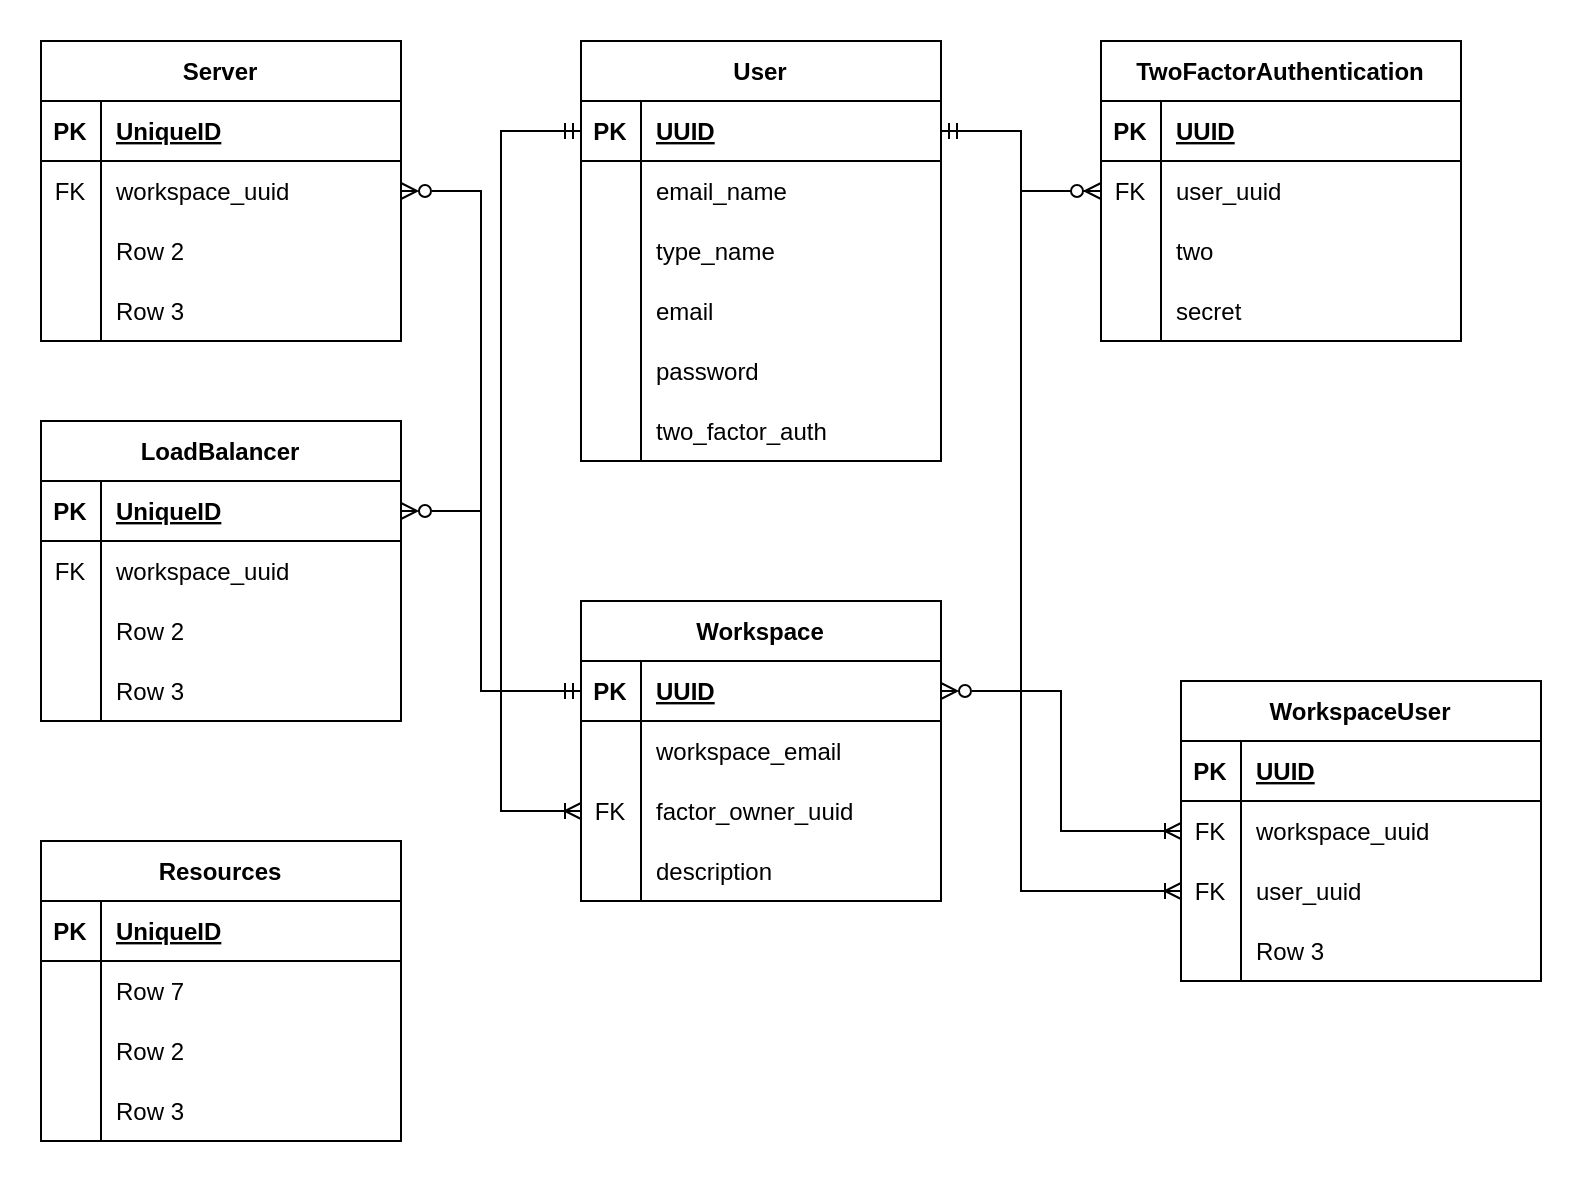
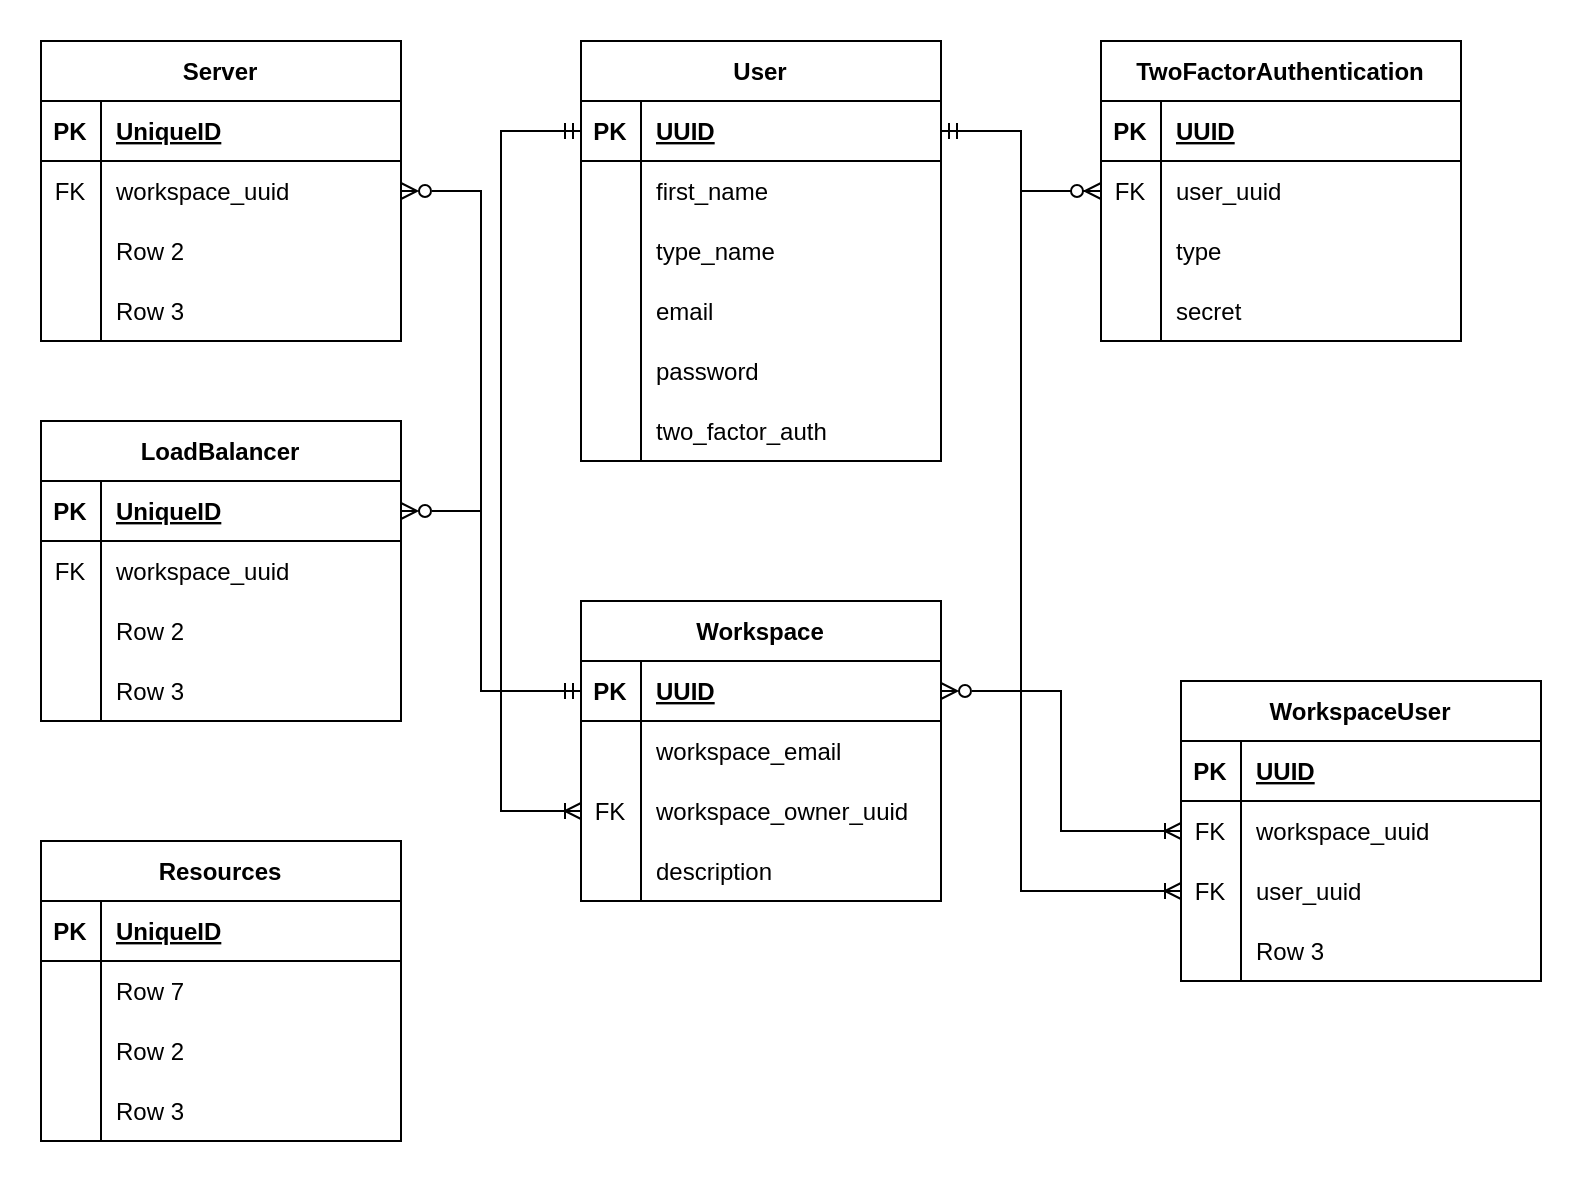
node "email_name": label "email_name" -> "first_name"
node "two": label "two" -> "type"
node "factor_owner_uuid": label "factor_owner_uuid" -> "workspace_owner_uuid"
